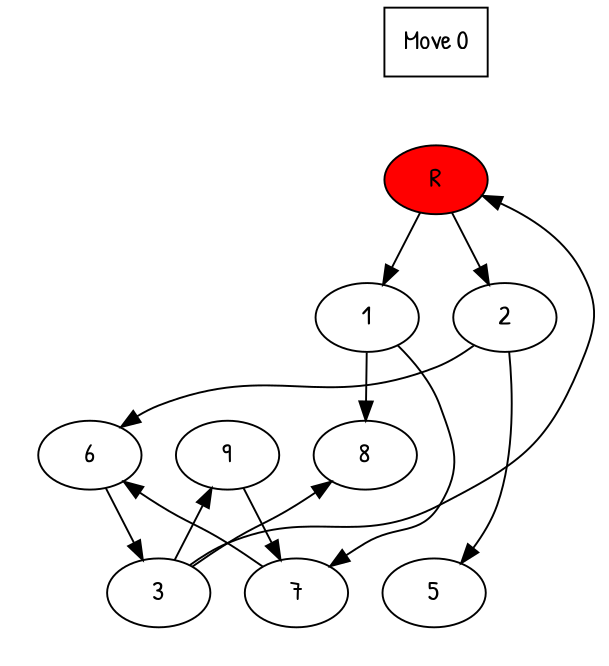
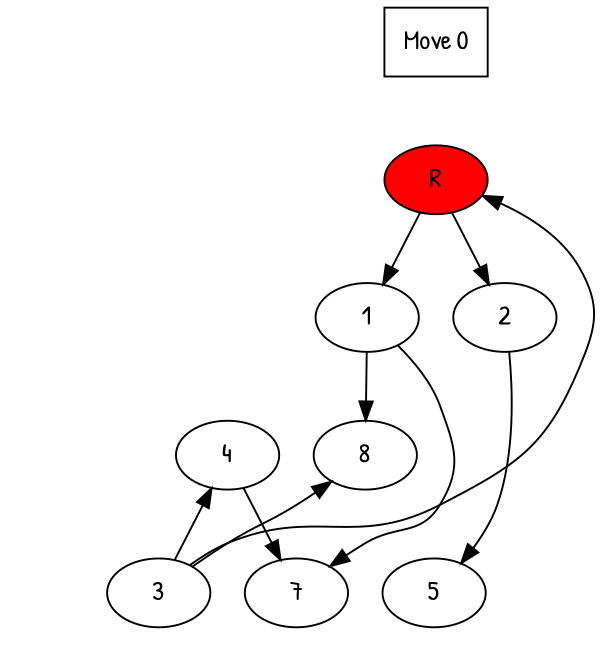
node "6": removed
node "9": label "9" -> "4"
